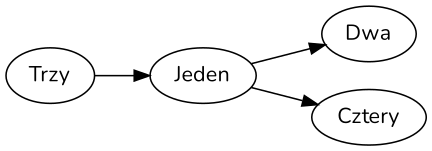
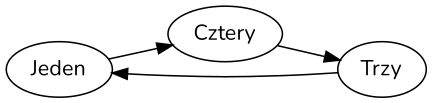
node "Dwa": removed
edge "Cztery" -> "Trzy": added
